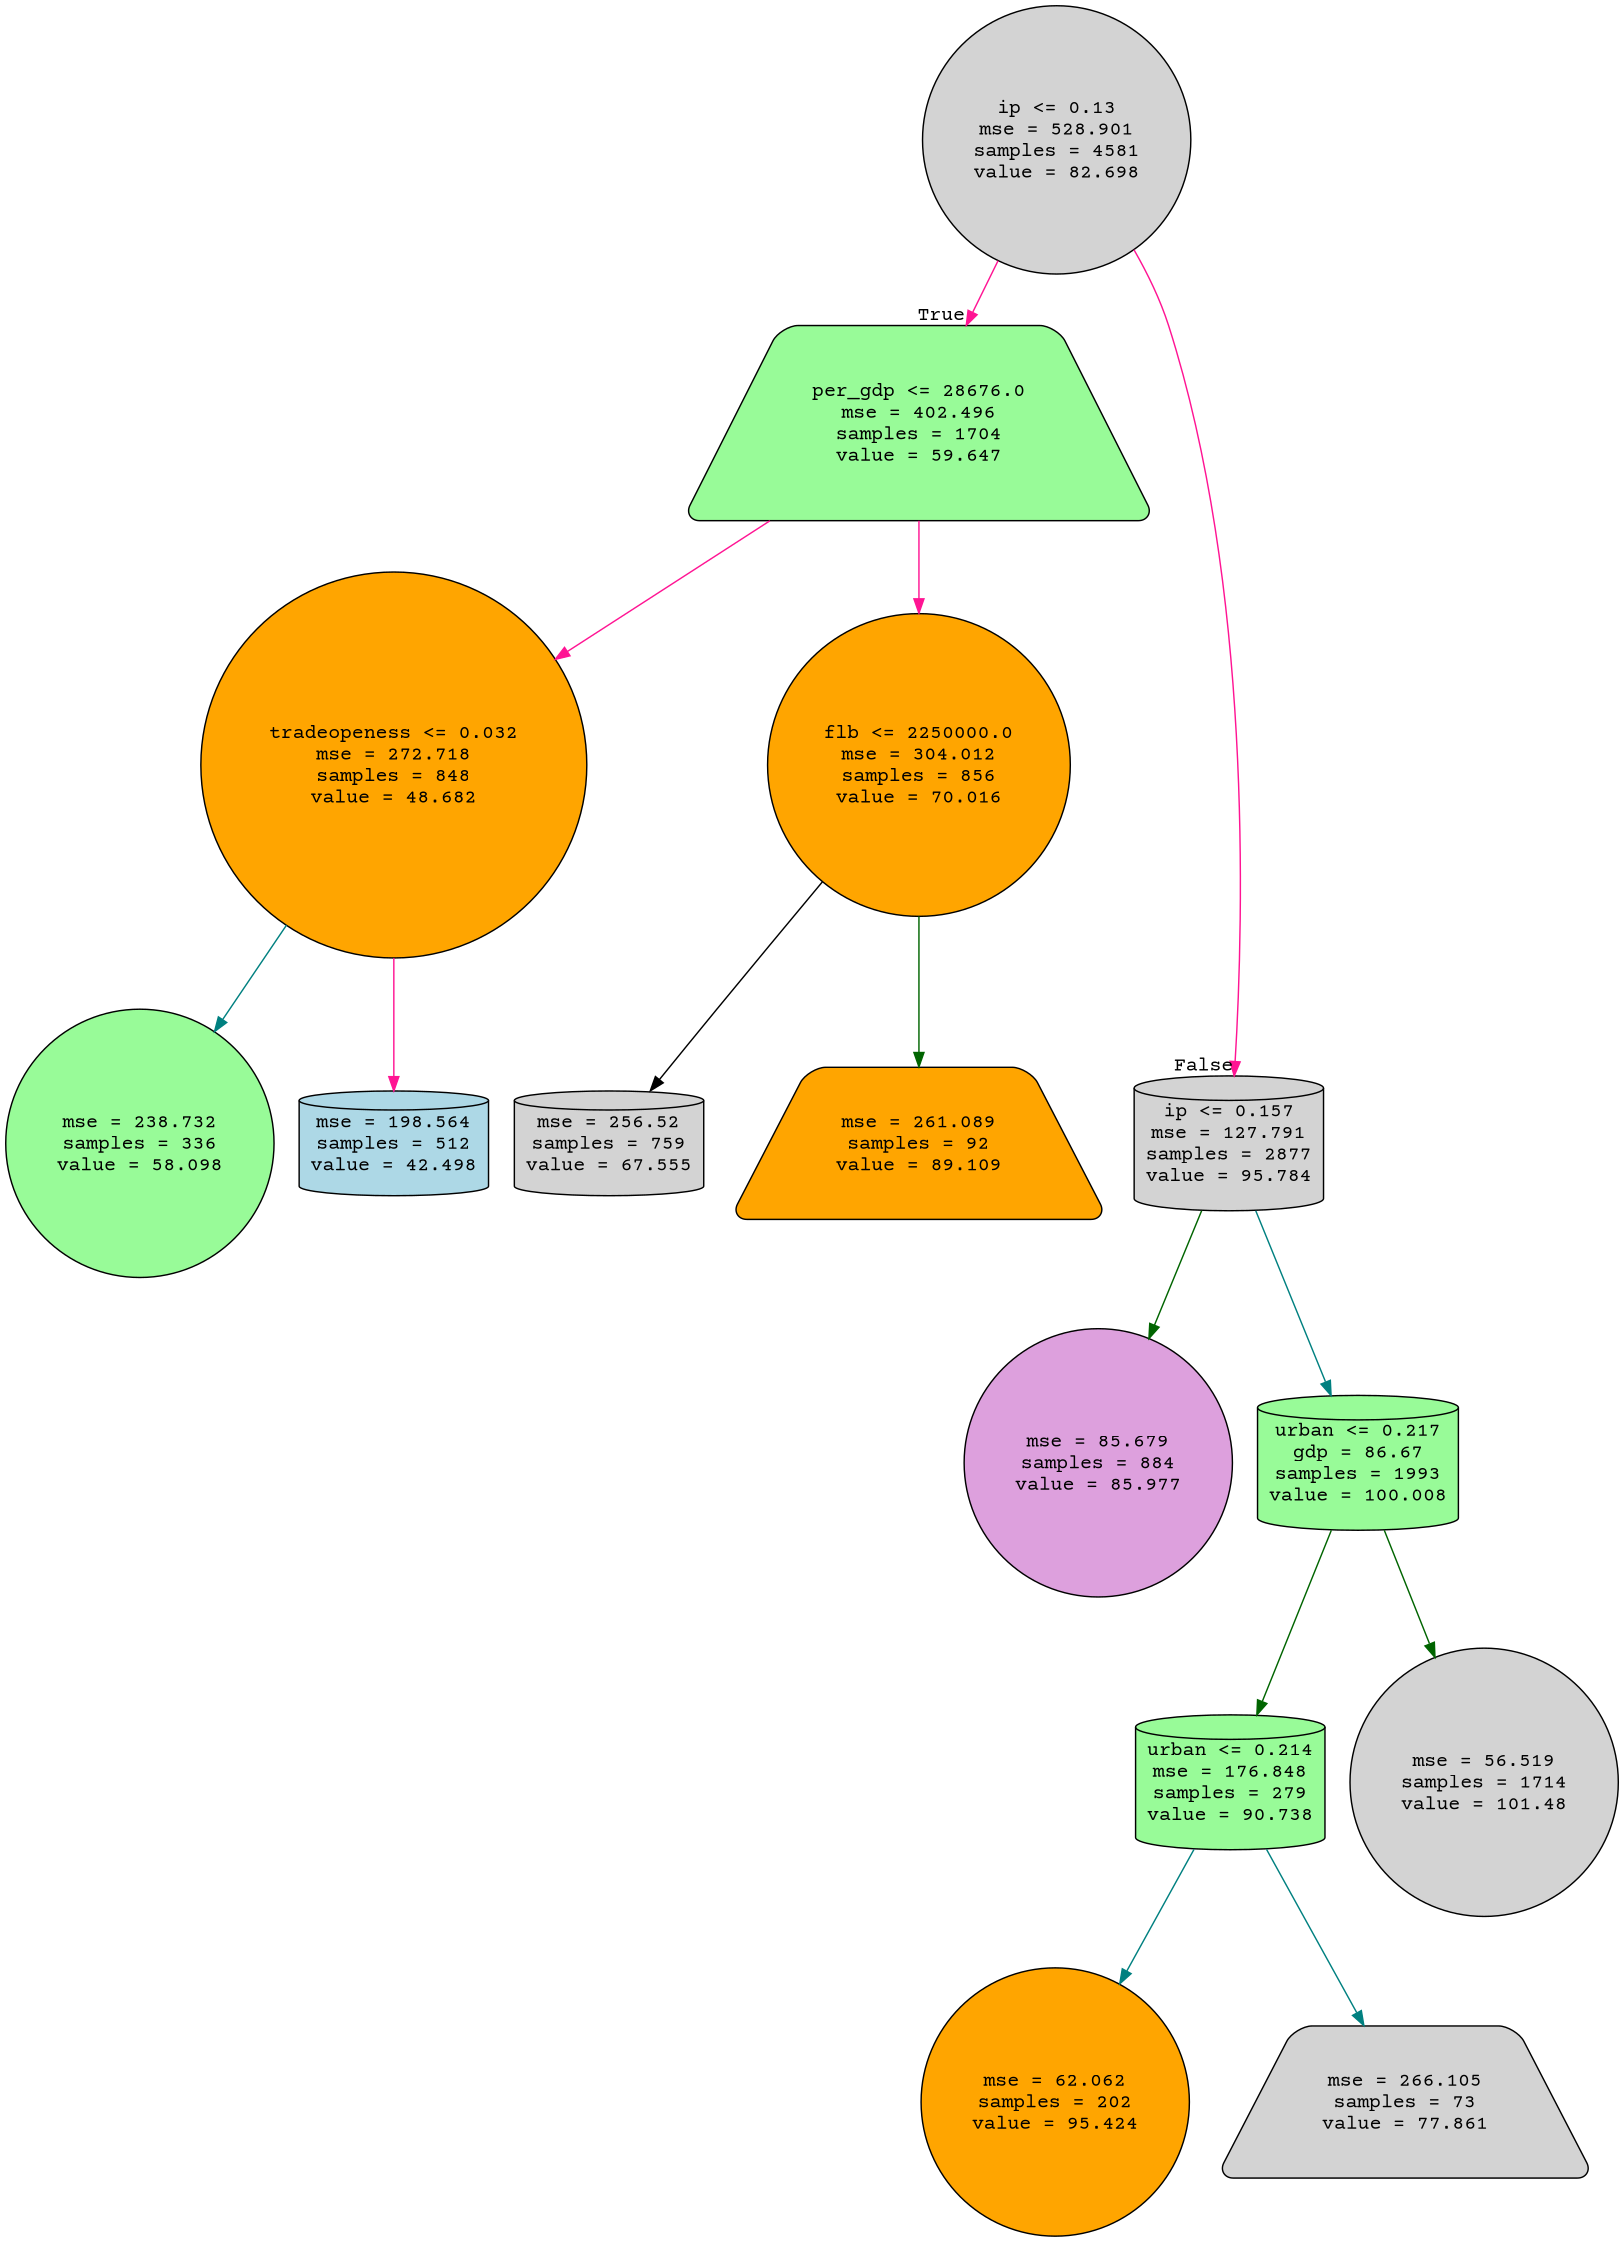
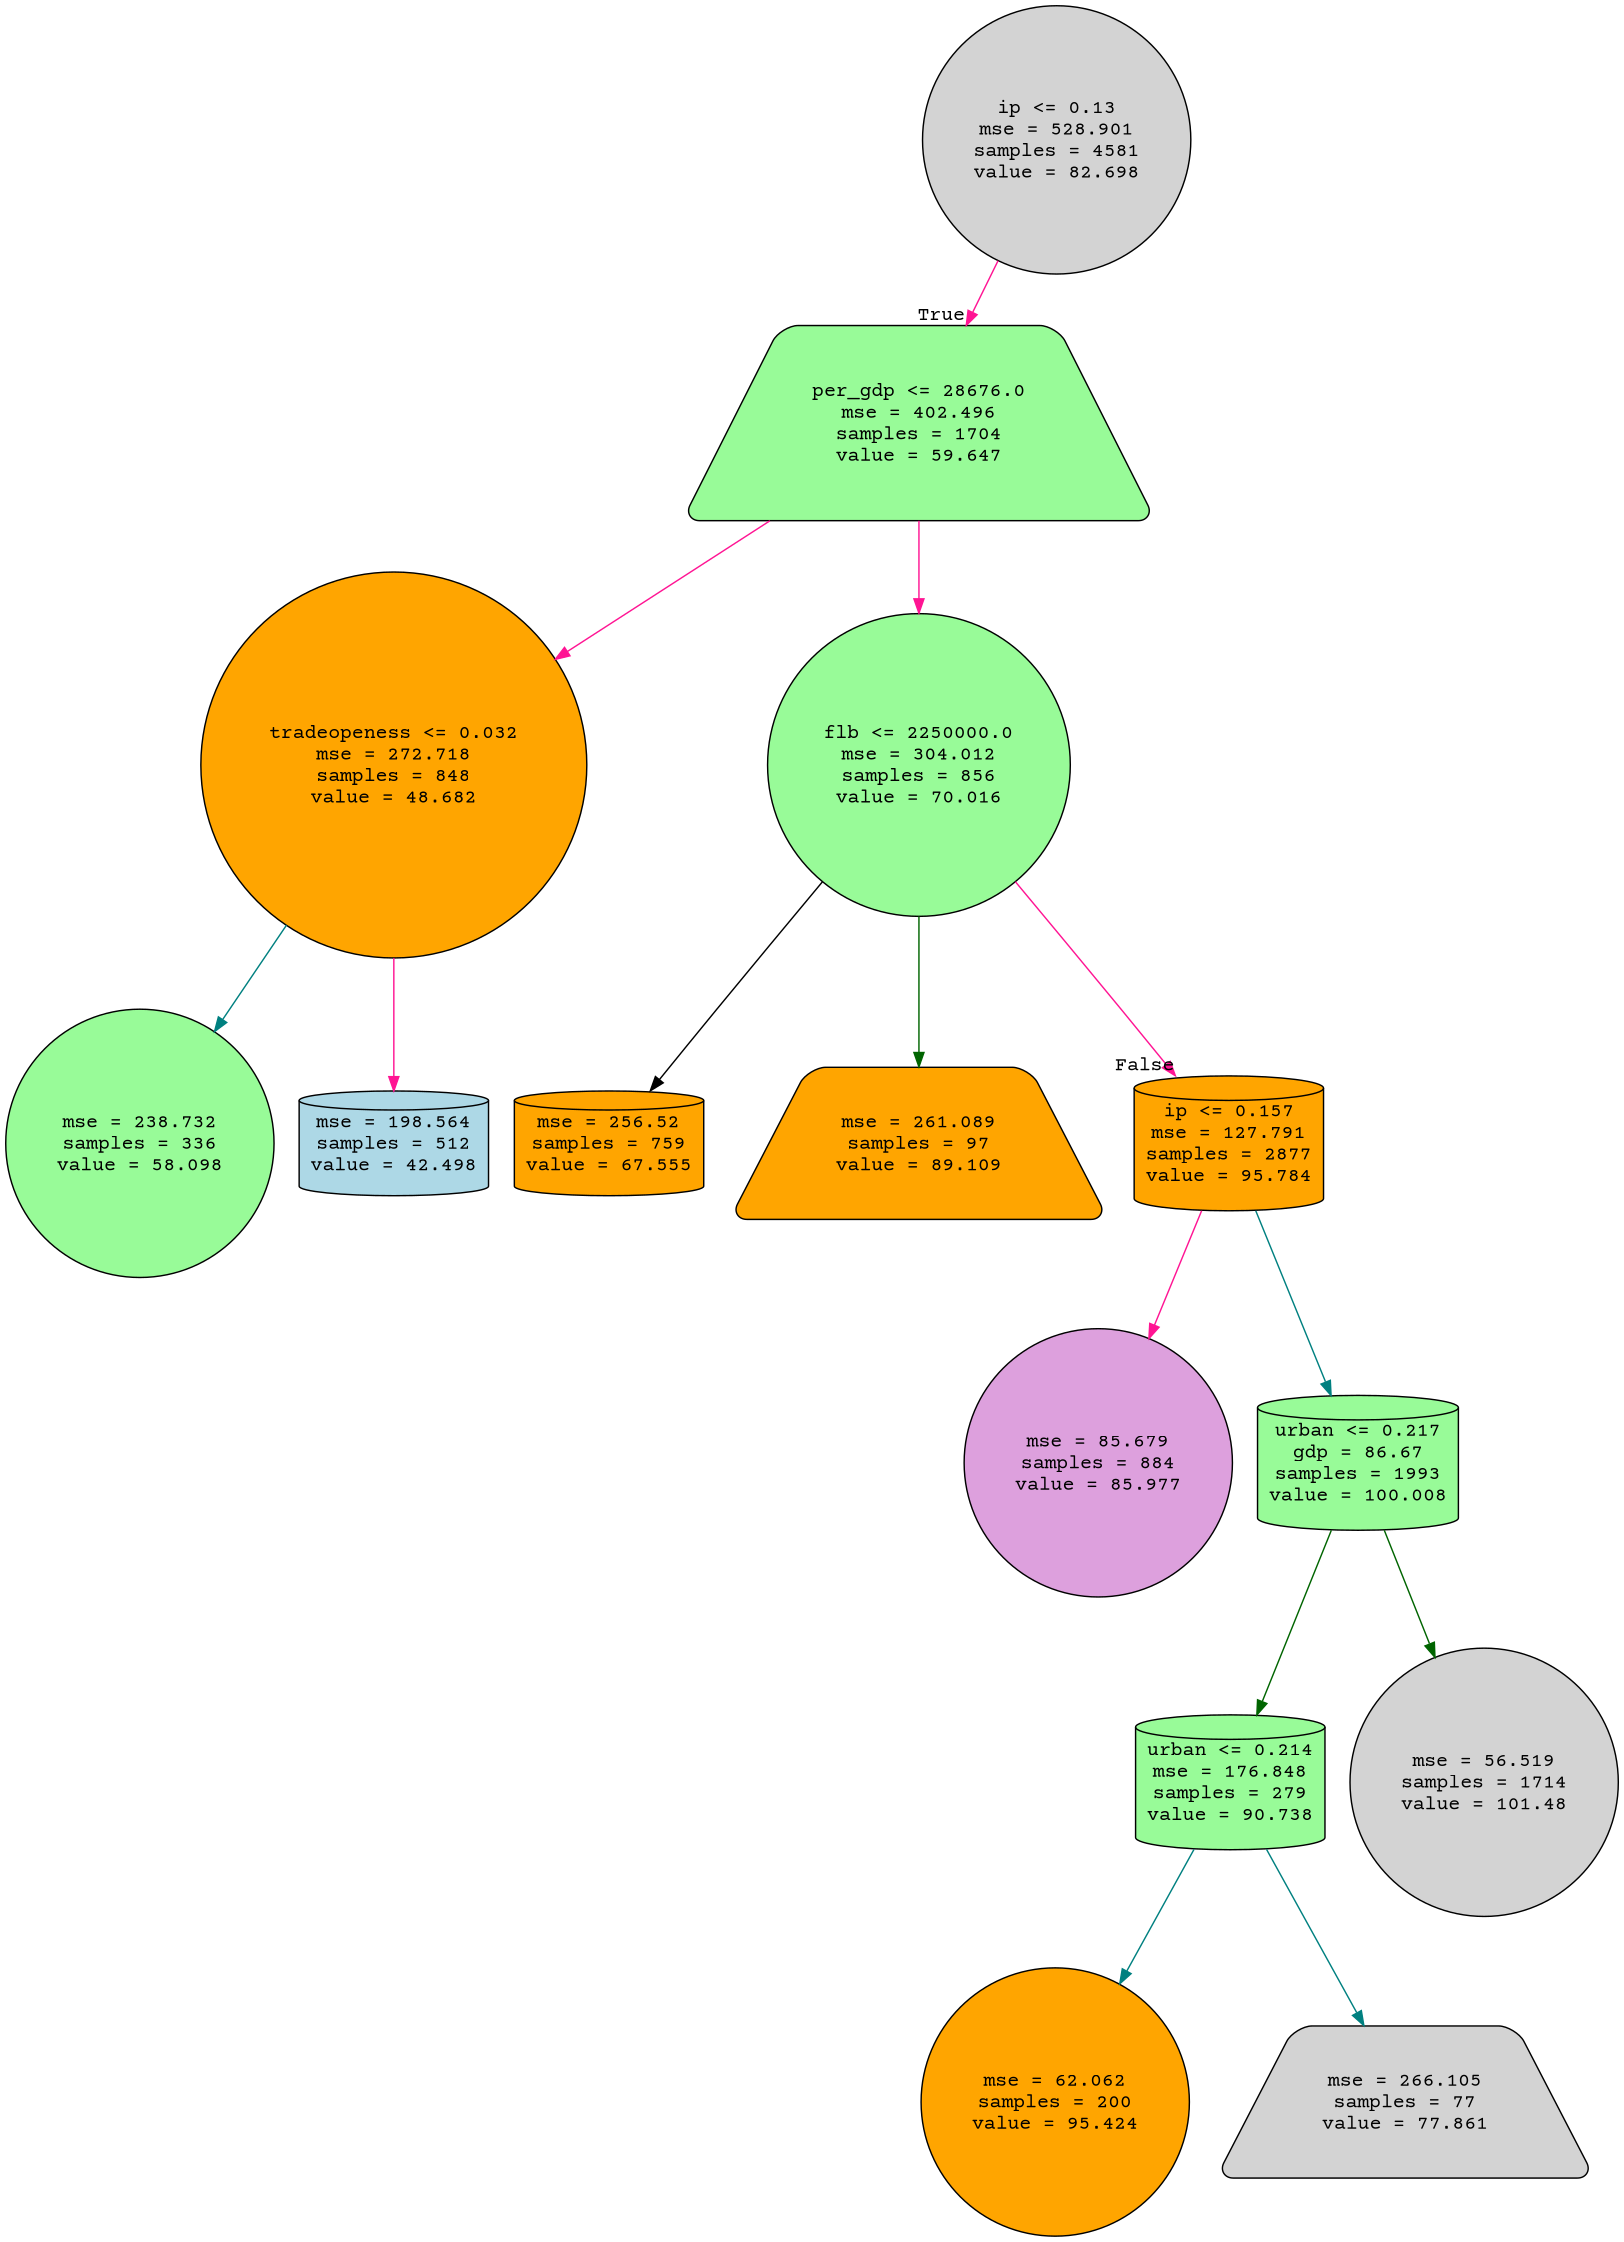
edge "ip <= 0.13 mse = 528.901 samples = 4581 value = 82.698" -> "ip <= 0.157 mse = 127.791 samples = 2877 value = 95.784": now "flb <= 2250000.0 mse = 304.012 samples = 856 value = 70.016" -> "ip <= 0.157 mse = 127.791 samples = 2877 value = 95.784"
node "flb <= 2250000.0 mse = 304.012 samples = 856 value = 70.016": fillcolor orange -> palegreen
node "mse = 256.52 samples = 759 value = 67.555": fillcolor lightgrey -> orange
node "mse = 261.089 samples = 92 value = 89.109": label "mse = 261.089 samples = 92 value = 89.109" -> "mse = 261.089 samples = 97 value = 89.109"
node "ip <= 0.157 mse = 127.791 samples = 2877 value = 95.784": fillcolor lightgrey -> orange
edge "ip <= 0.157 mse = 127.791 samples = 2877 value = 95.784" -> "mse = 85.679 samples = 884 value = 85.977": color darkgreen -> deeppink
node "mse = 62.062 samples = 202 value = 95.424": label "mse = 62.062 samples = 202 value = 95.424" -> "mse = 62.062 samples = 200 value = 95.424"
node "mse = 266.105 samples = 73 value = 77.861": label "mse = 266.105 samples = 73 value = 77.861" -> "mse = 266.105 samples = 77 value = 77.861"
